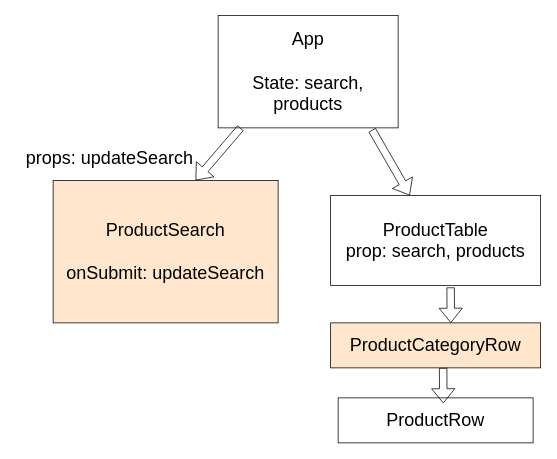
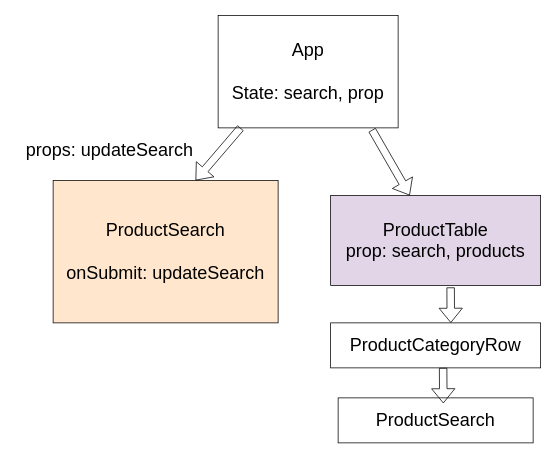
node "App State: search, products": label "App State: search, products" -> "App State: search, prop"
node "props: updateSearch": moved (109, 158) -> (109, 150)
node "ProductTable prop: search, products": fillcolor #ffffff -> #e1d5e7
node "ProductCategoryRow": fillcolor #ffe6cc -> #ffffff
node "ProductRow": label "ProductRow" -> "ProductSearch"
